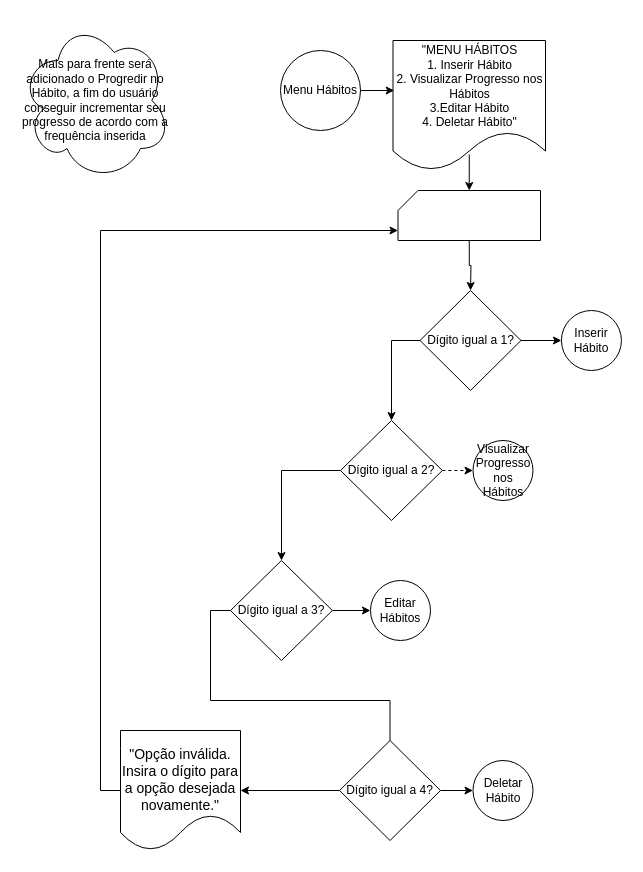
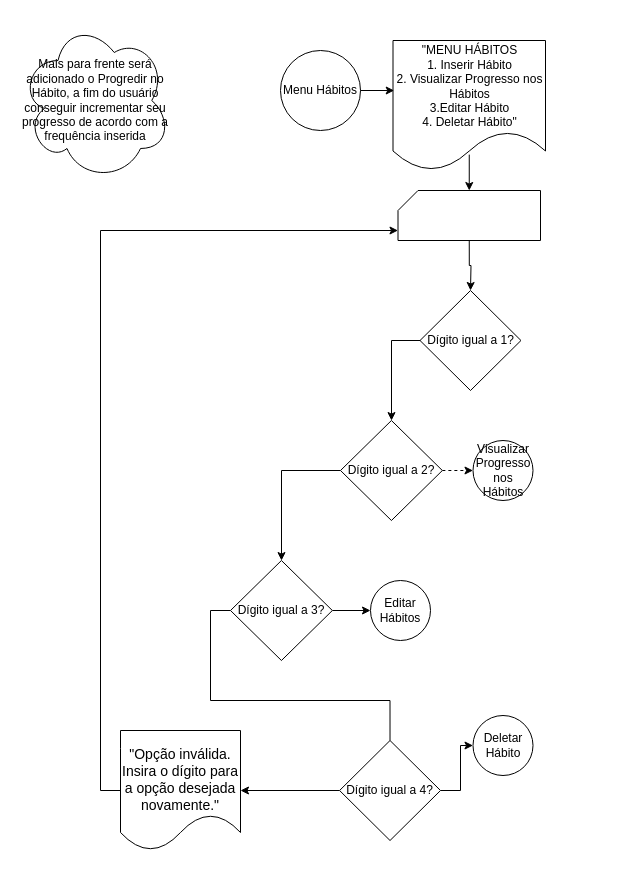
edge "Dígito igual a 1?" -> "Inserir Hábito": removed
node "Inserir Hábito": removed
node "Deletar Hábito": moved (503, 791) -> (503, 746)
